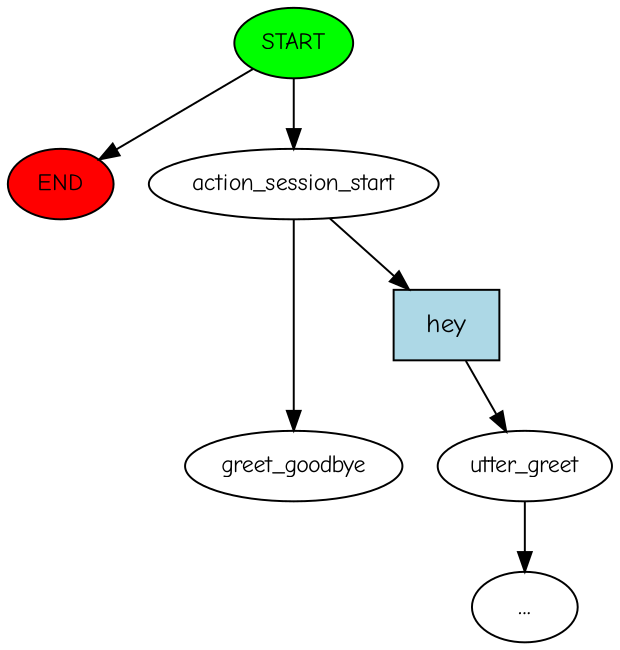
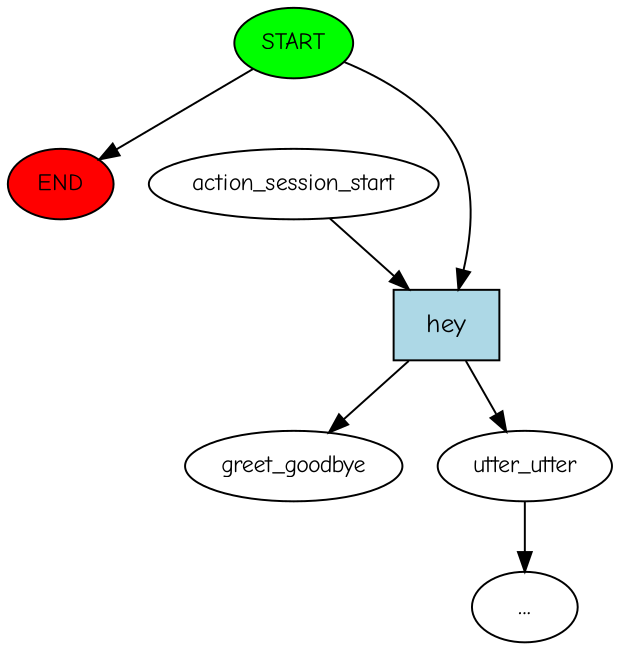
edge "START" -> "action_session_start": now "START" -> "hey"
edge "action_session_start" -> "greet_goodbye": now "hey" -> "greet_goodbye"
node "utter_greet": label "utter_greet" -> "utter_utter"
